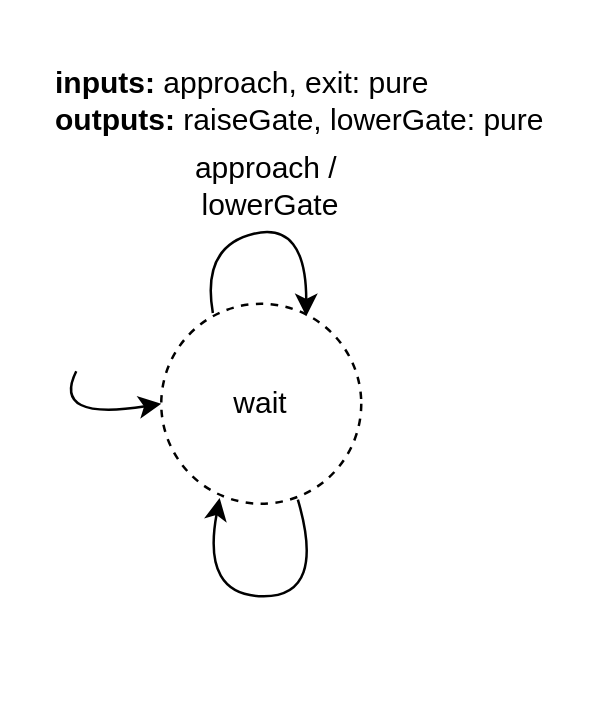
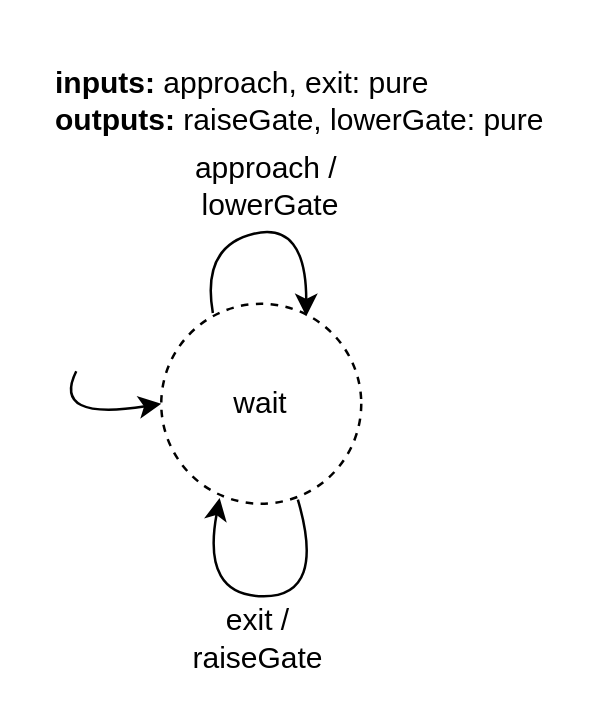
node "exit / raiseGate": added
